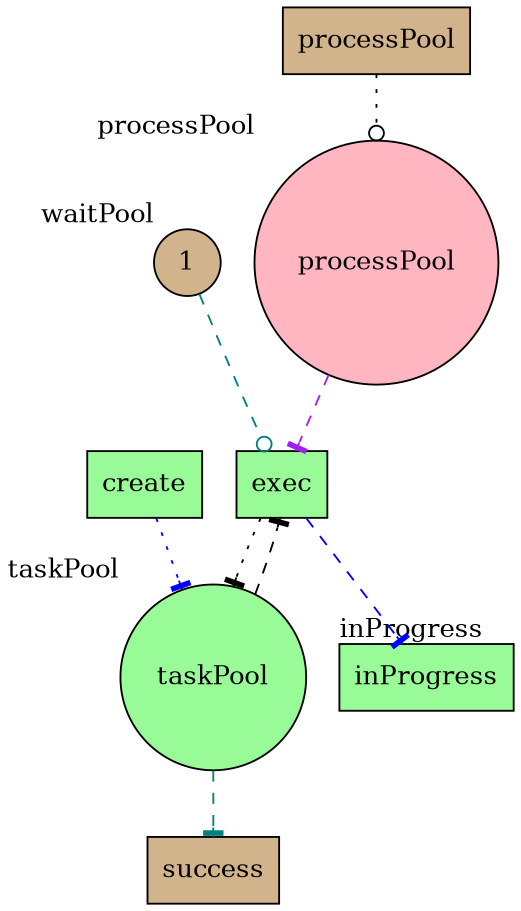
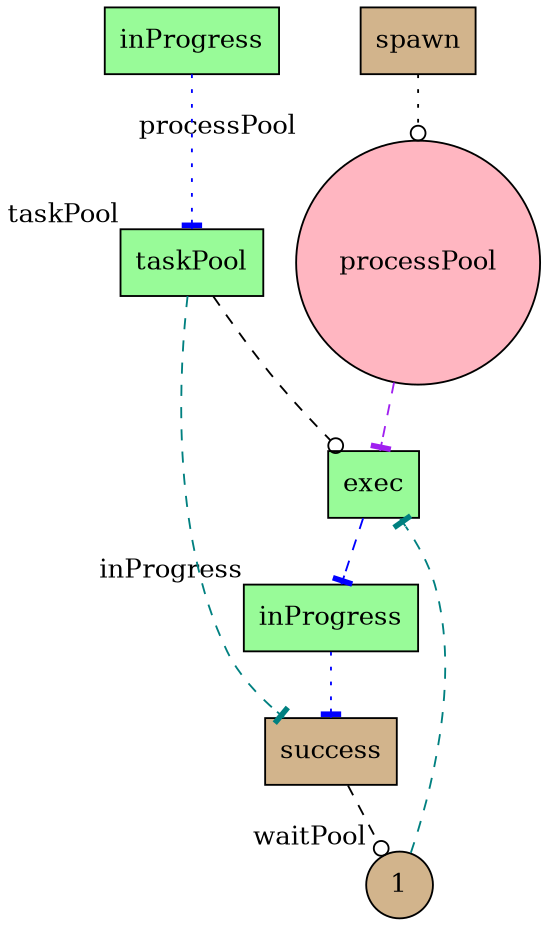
node "processPool": label "processPool" -> "spawn"
edge "1 waitPool" -> "exec": arrowhead odot -> tee
node "create": label "create" -> "inProgress"
edge "exec" -> "taskPool taskPool": removed
edge "taskPool taskPool" -> "exec": arrowhead tee -> odot
node "taskPool taskPool": shape circle -> box
edge "inProgress inProgress" -> "success": added
edge "success" -> "1 waitPool": added
